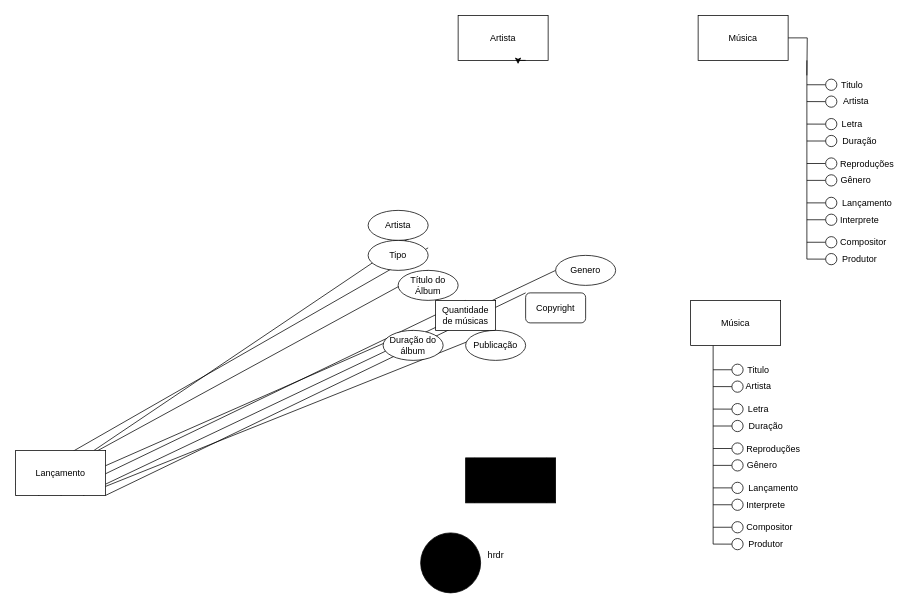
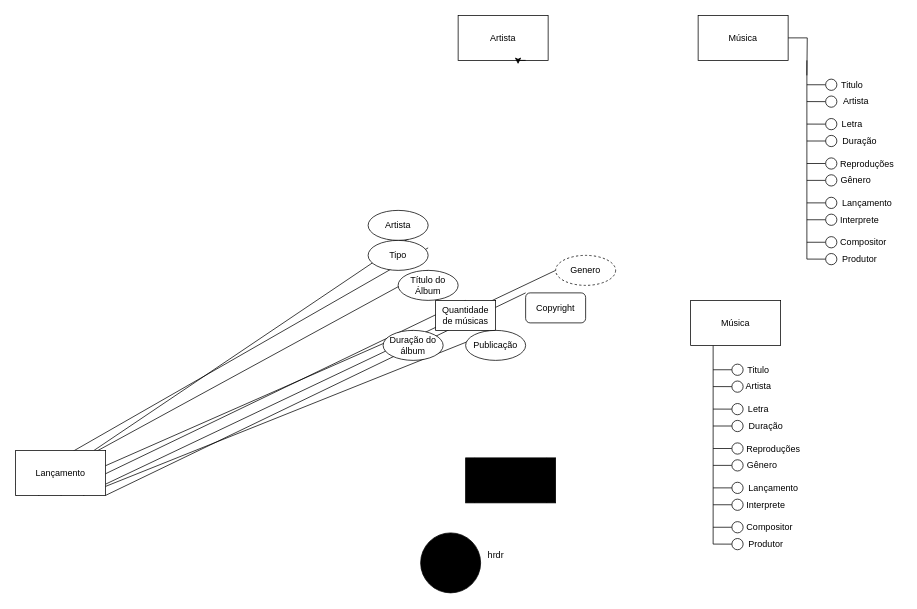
node "Genero": style solid -> dashed
